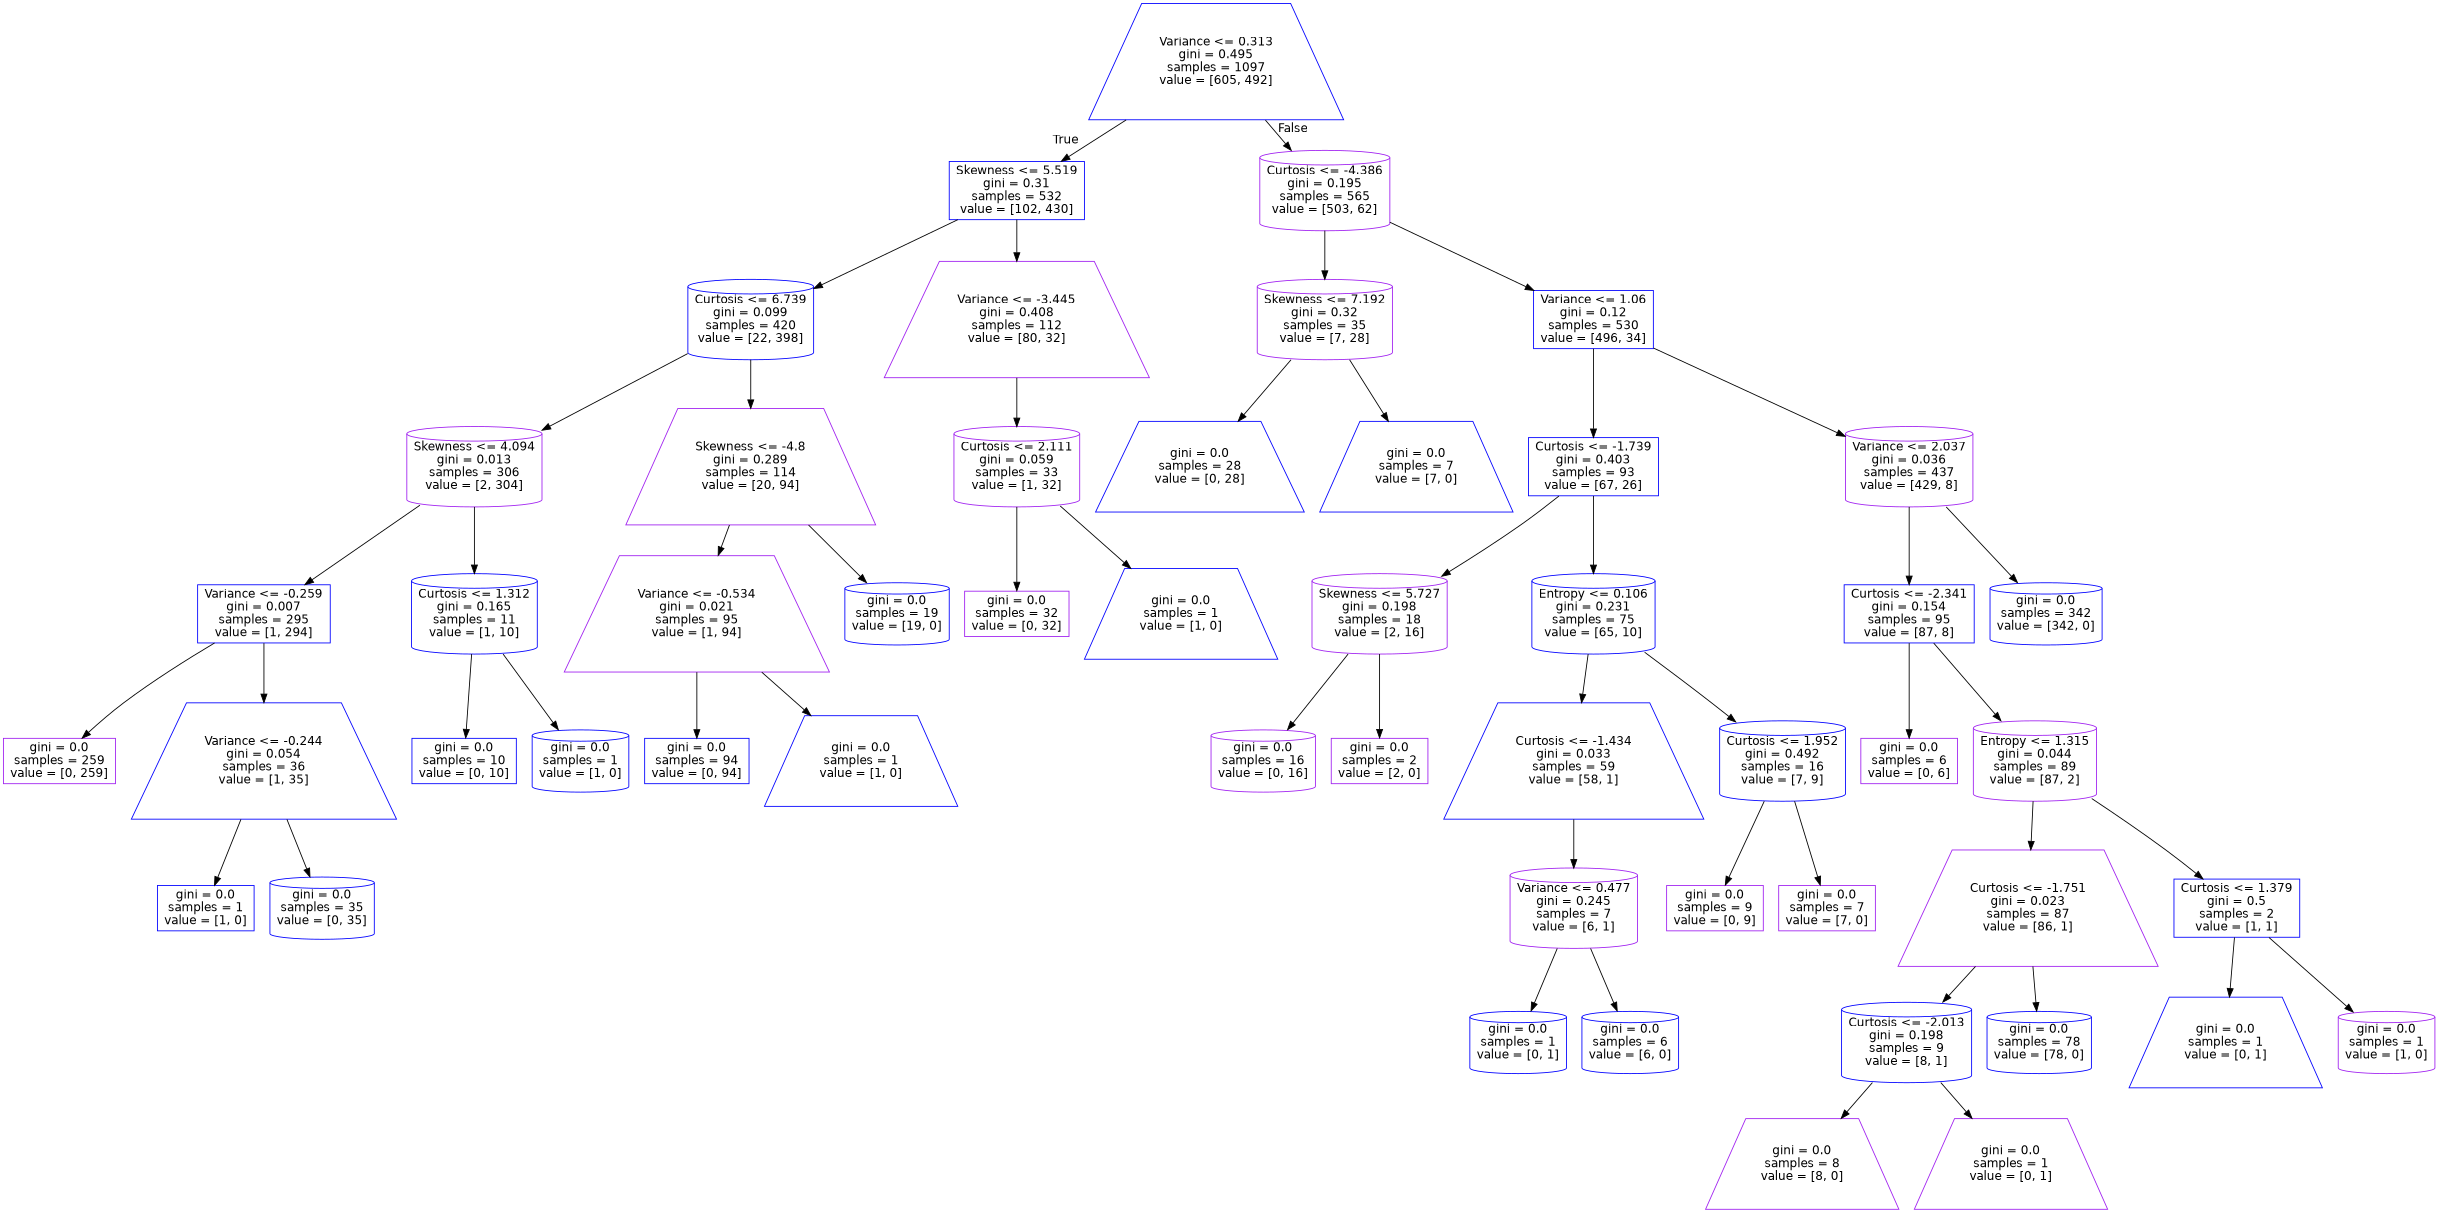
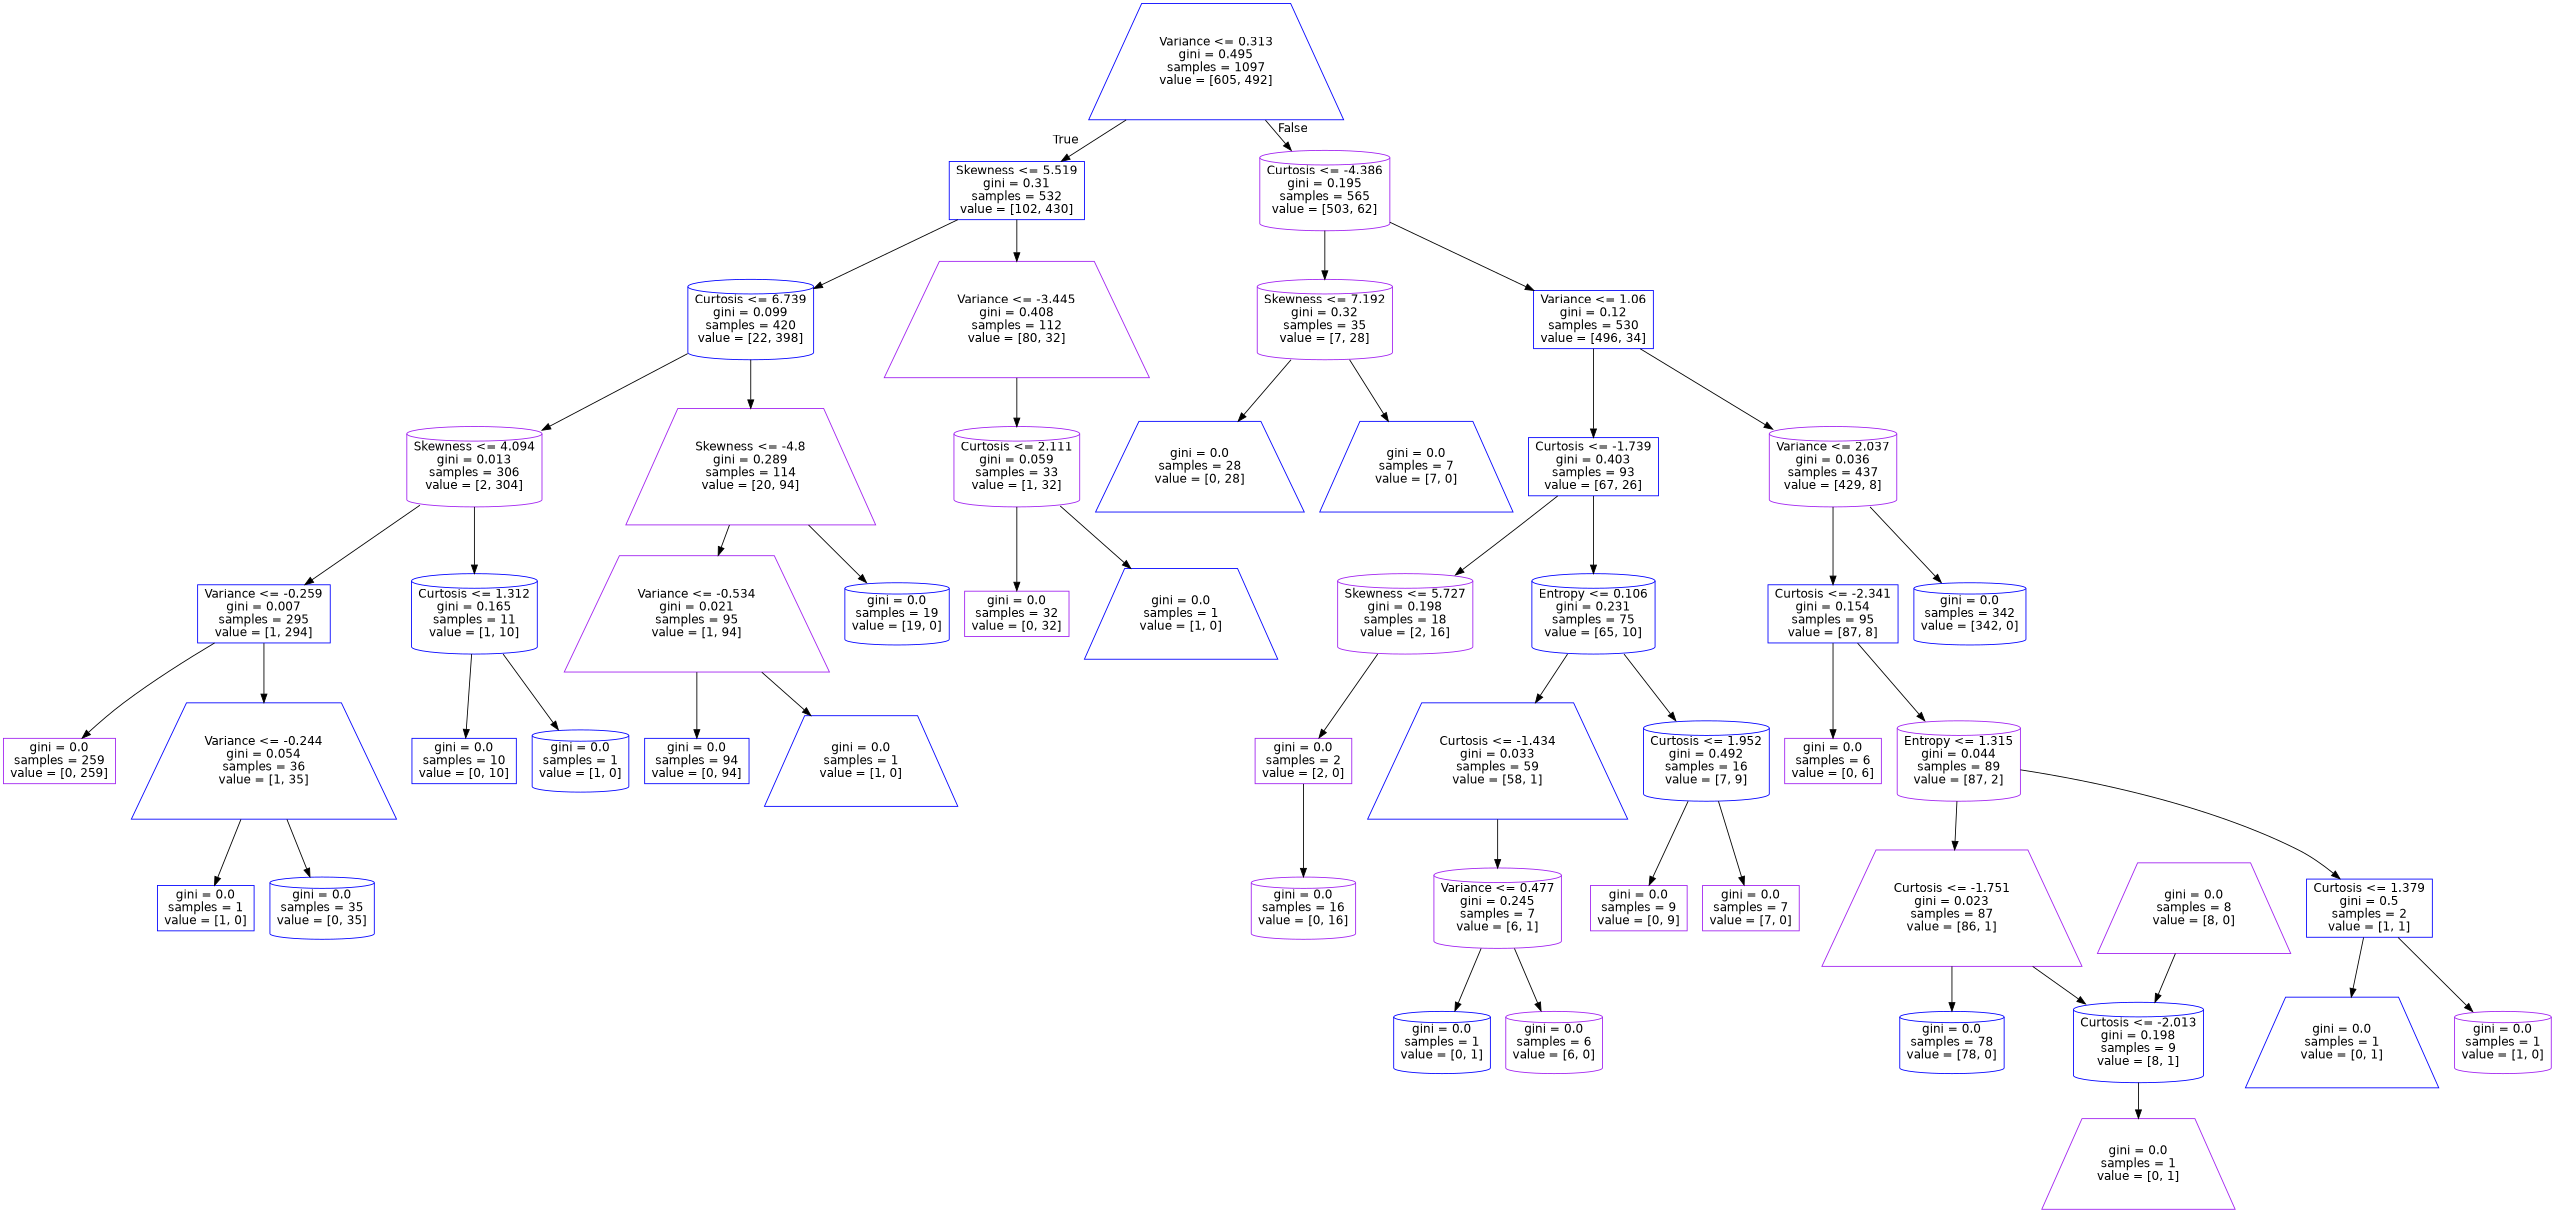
edge "Skewness <= 5.727 gini = 0.198 samples = 18 value = [2, 16]" -> "gini = 0.0 samples = 16 value = [0, 16]": now "gini = 0.0 samples = 2 value = [2, 0]" -> "gini = 0.0 samples = 16 value = [0, 16]"
node "gini = 0.0 samples = 6 value = [6, 0]": color blue -> purple
edge "Curtosis <= -2.013 gini = 0.198 samples = 9 value = [8, 1]" -> "gini = 0.0 samples = 8 value = [8, 0]": reversed
